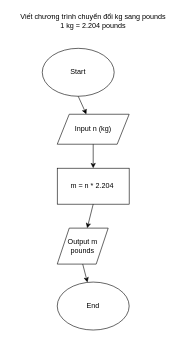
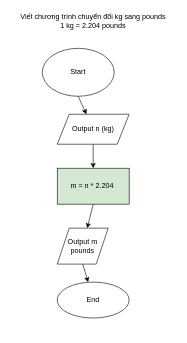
node "Input n (kg)": label "Input n (kg)" -> "Output n (kg)"
node "m = n * 2.204": fillcolor #ffffff -> #d5e8d4
node "End": size 72x48 -> 72x36
